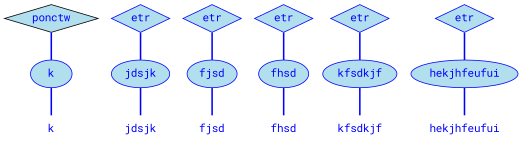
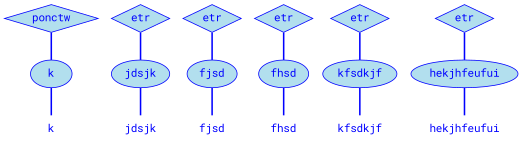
node "ponctw": color black -> blue
